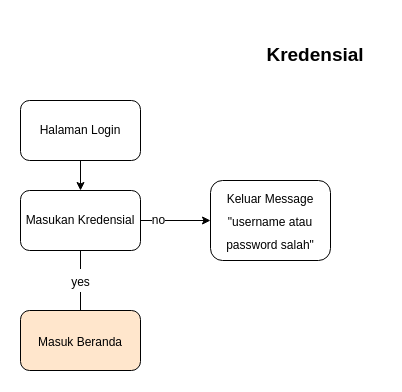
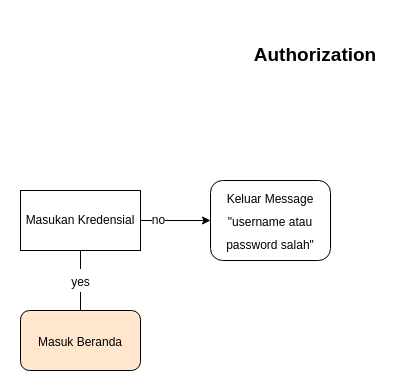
node "Kredensial": label "Kredensial" -> "Authorization"
node "Halaman Login": removed
edge "Halaman Login" -> "Masukan Kredensial": removed
node "Masukan Kredensial": shape rounded rectangle -> rectangle
